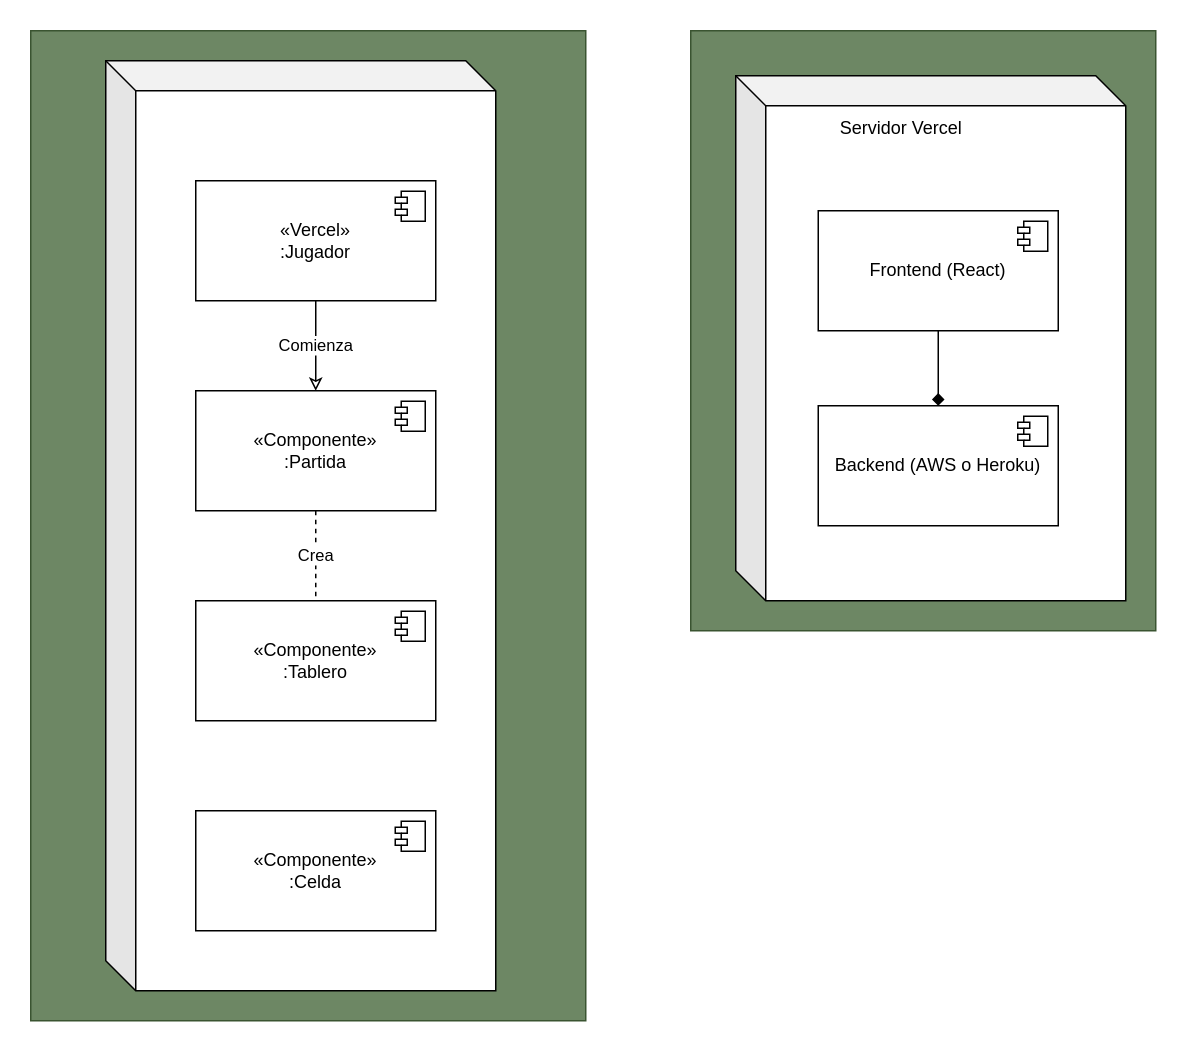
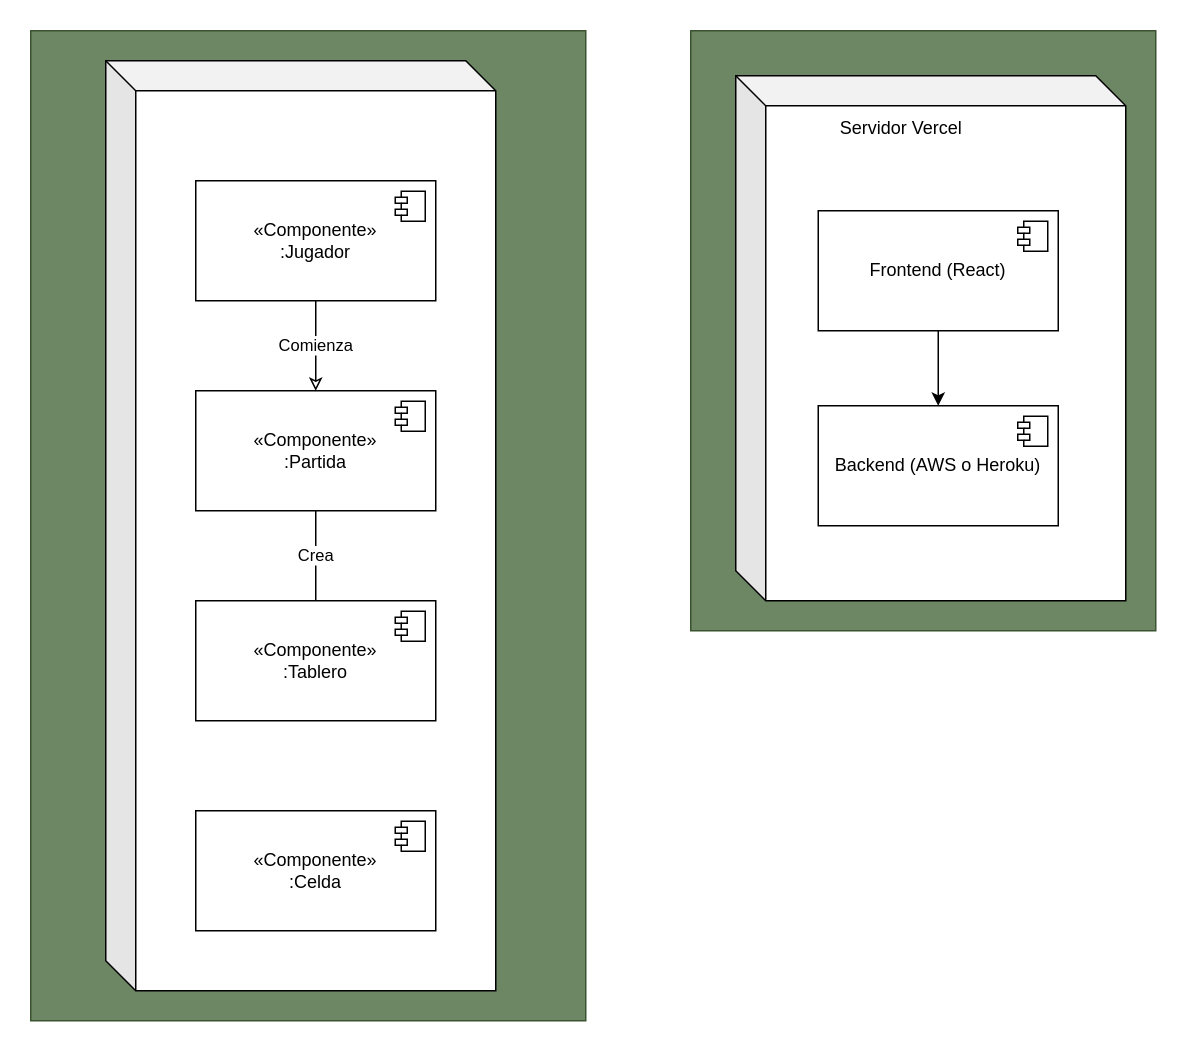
node "«Vercel» :Jugador": label "«Vercel» :Jugador" -> "«Componente» :Jugador"
edge "Frontend (React)" -> "Backend (AWS o Heroku)": arrowhead diamond -> classic
edge "«Componente» :Partida" -- "«Componente» :Tablero": style dashed -> solid
